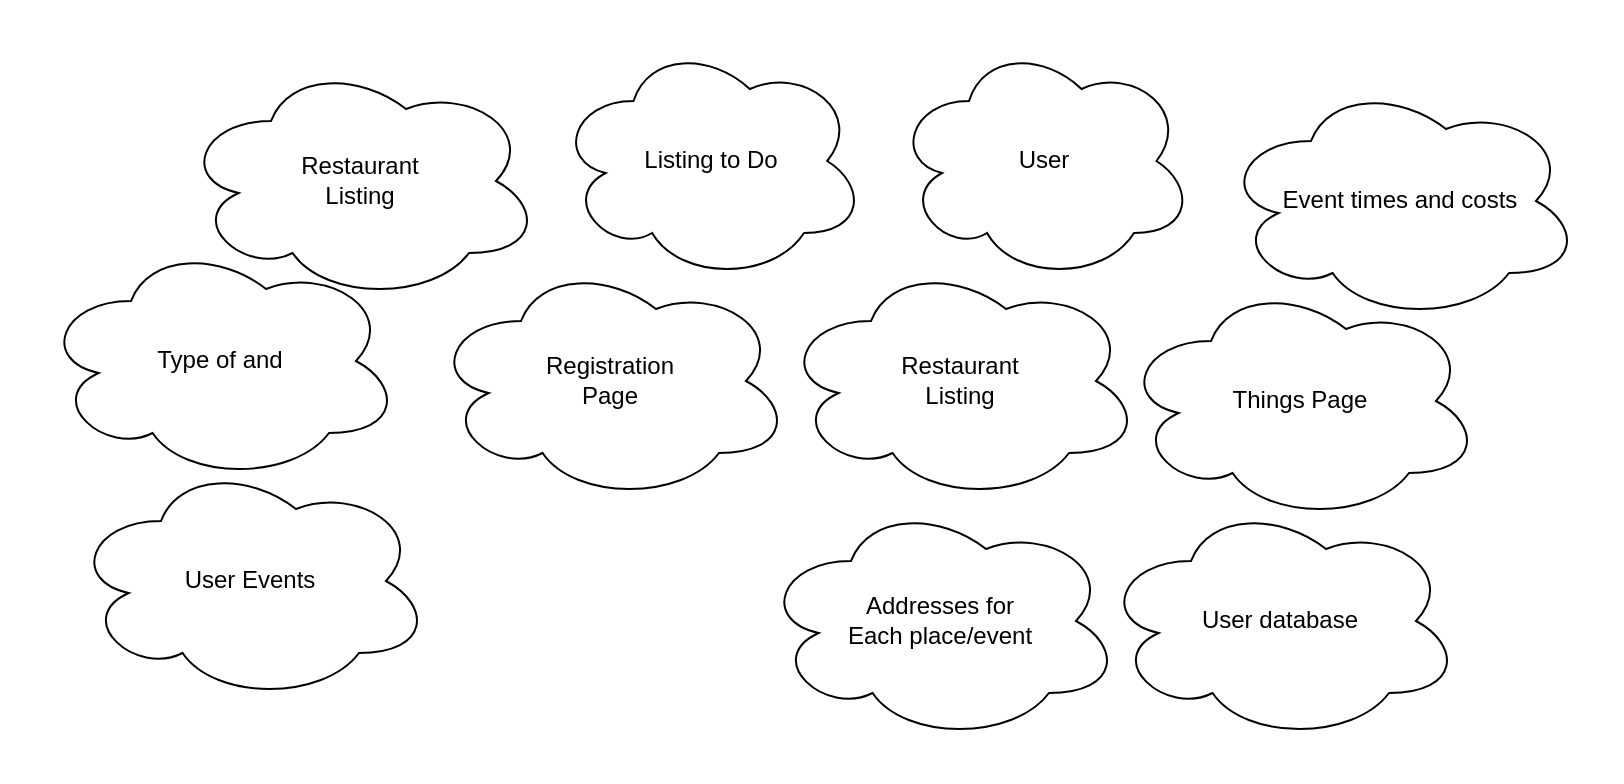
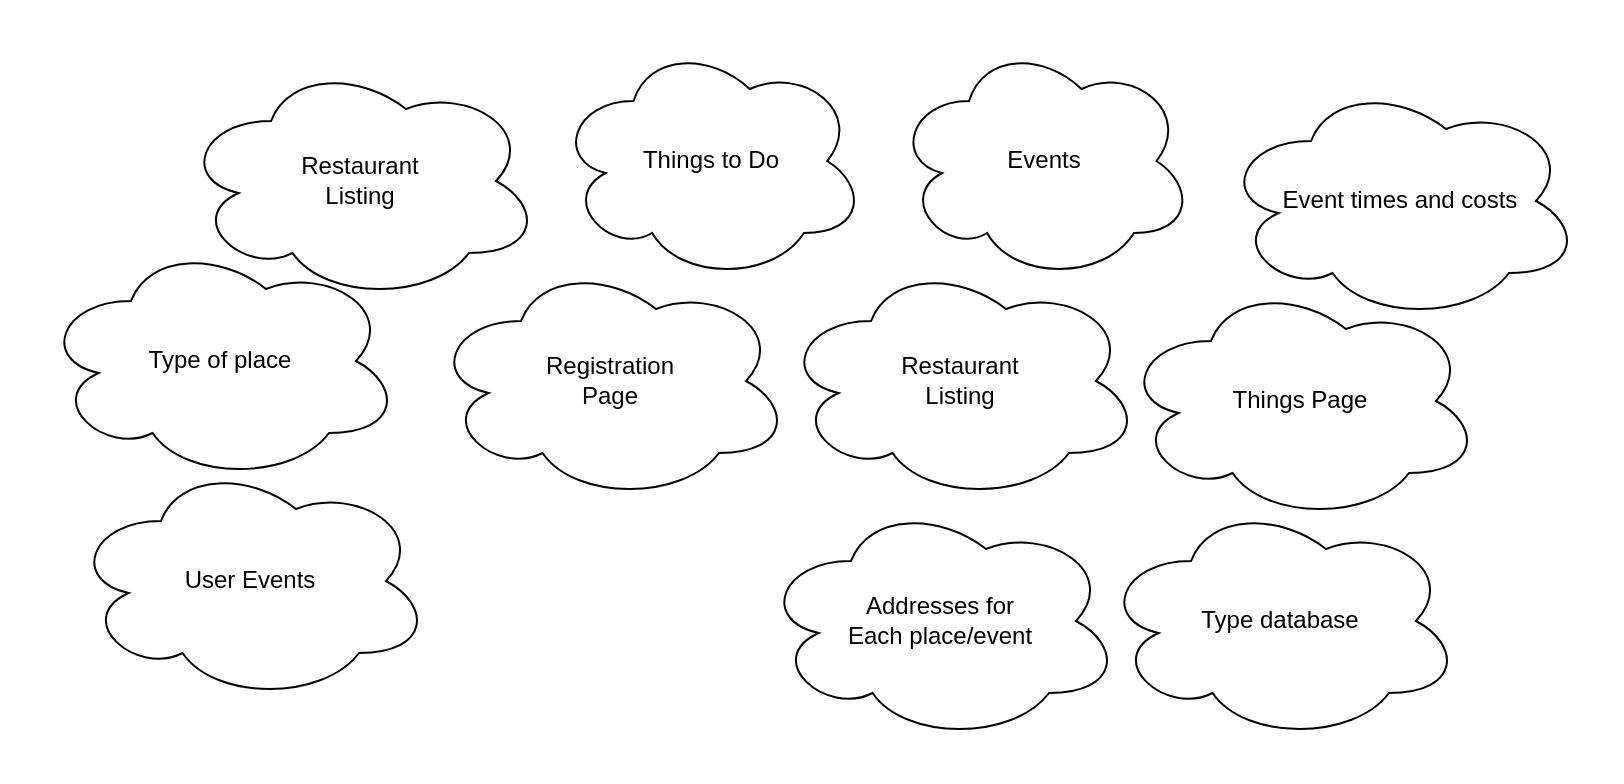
node "Listing to Do": label "Listing to Do" -> "Things to Do"
node "User": label "User" -> "Events"
node "Type of and": label "Type of and" -> "Type of place"
node "User database": label "User database" -> "Type database"
